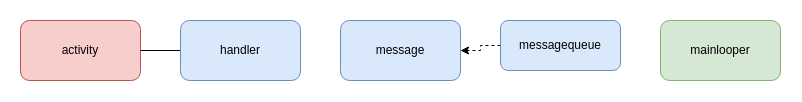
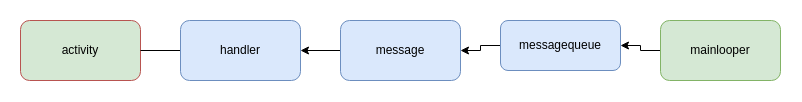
edge "messagequeue" -> "message": style dashed -> solid
node "activity": fillcolor #f8cecc -> #d5e8d4
edge "message" -> "handler": added
edge "mainlooper" -> "messagequeue": added
